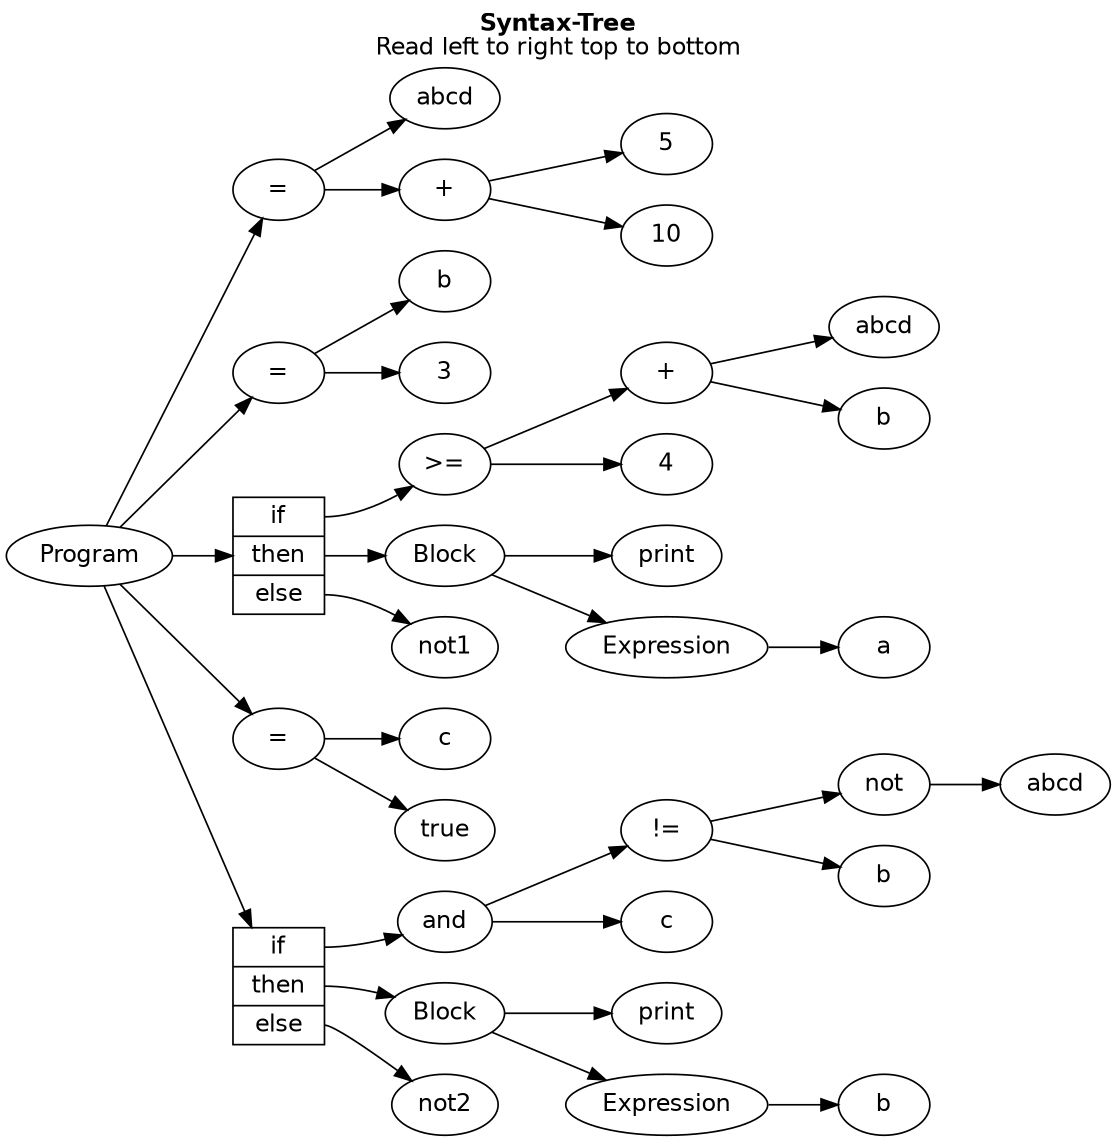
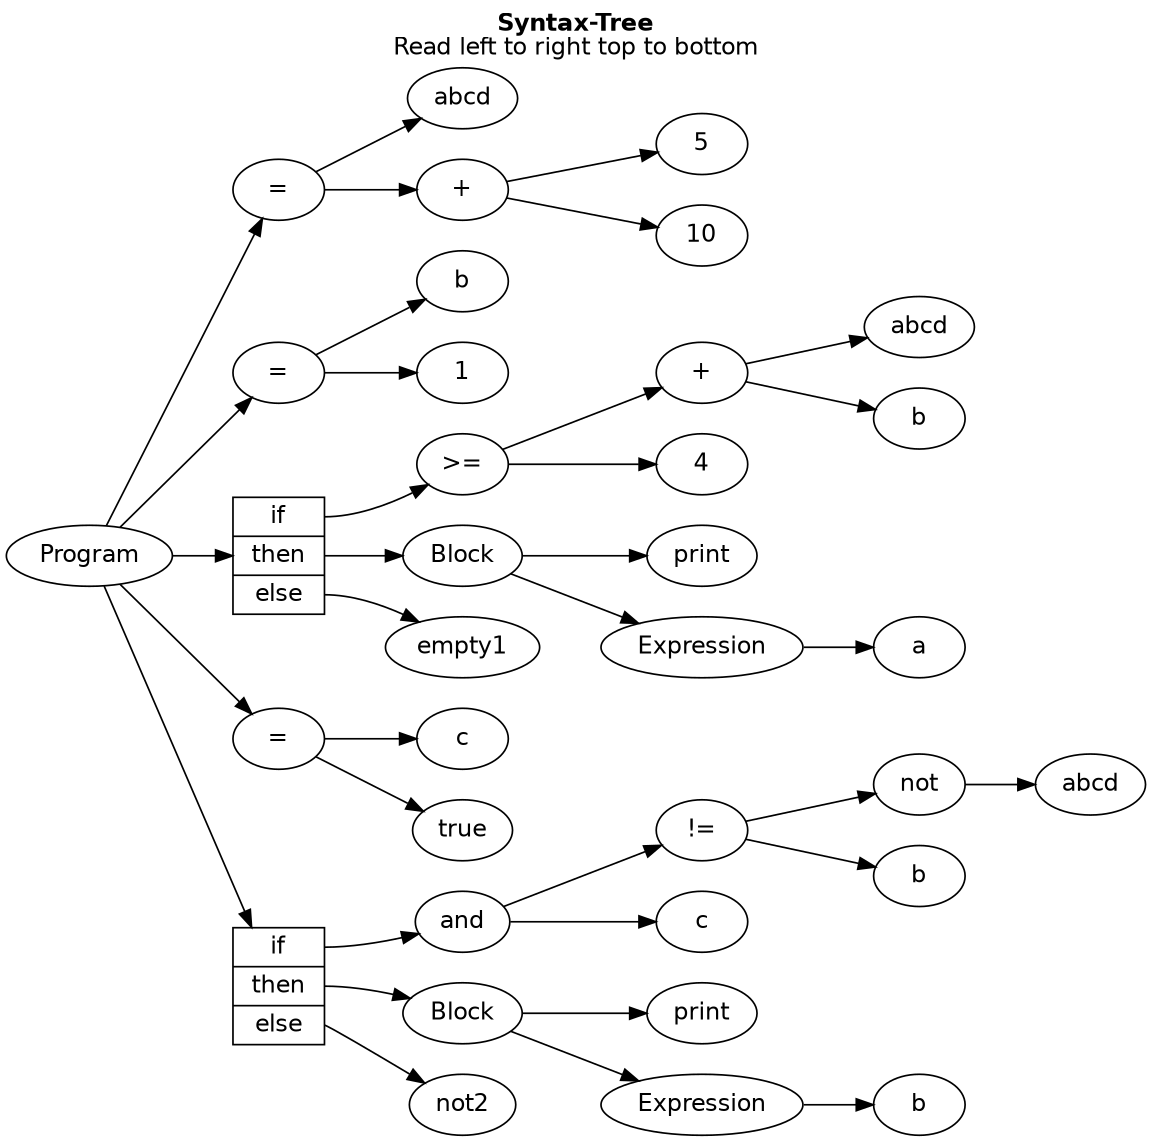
node "3": label "3" -> "1"
node "not1": label "not1" -> "empty1"
